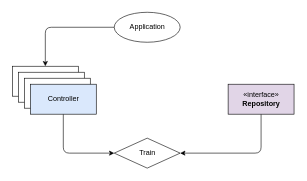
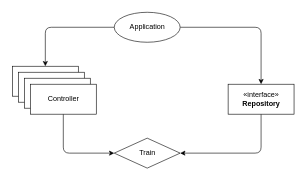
edge "Application" -> "«interface» Repository": added
node "Controller": fillcolor #dae8fc -> #ffffff
node "«interface» Repository": fillcolor #e1d5e7 -> #ffffff
